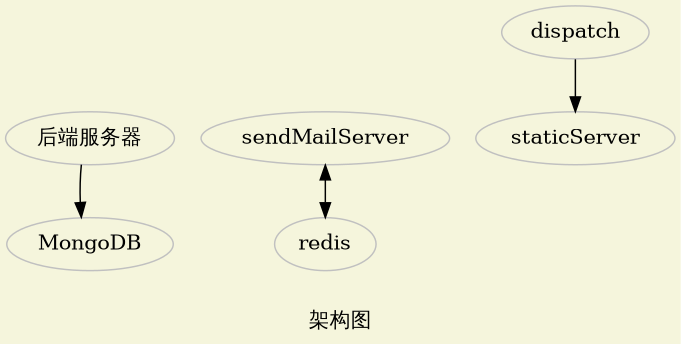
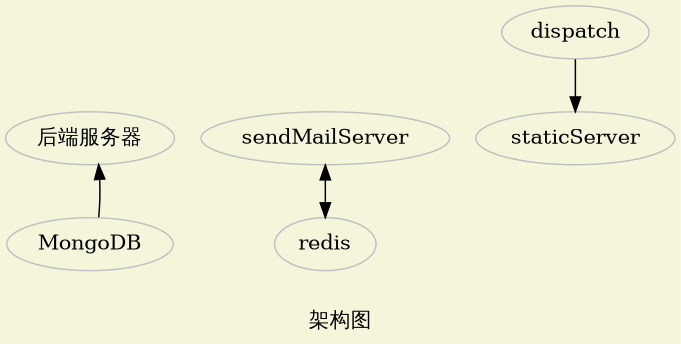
edge "后端服务器" -> "MongoDB": reversed
